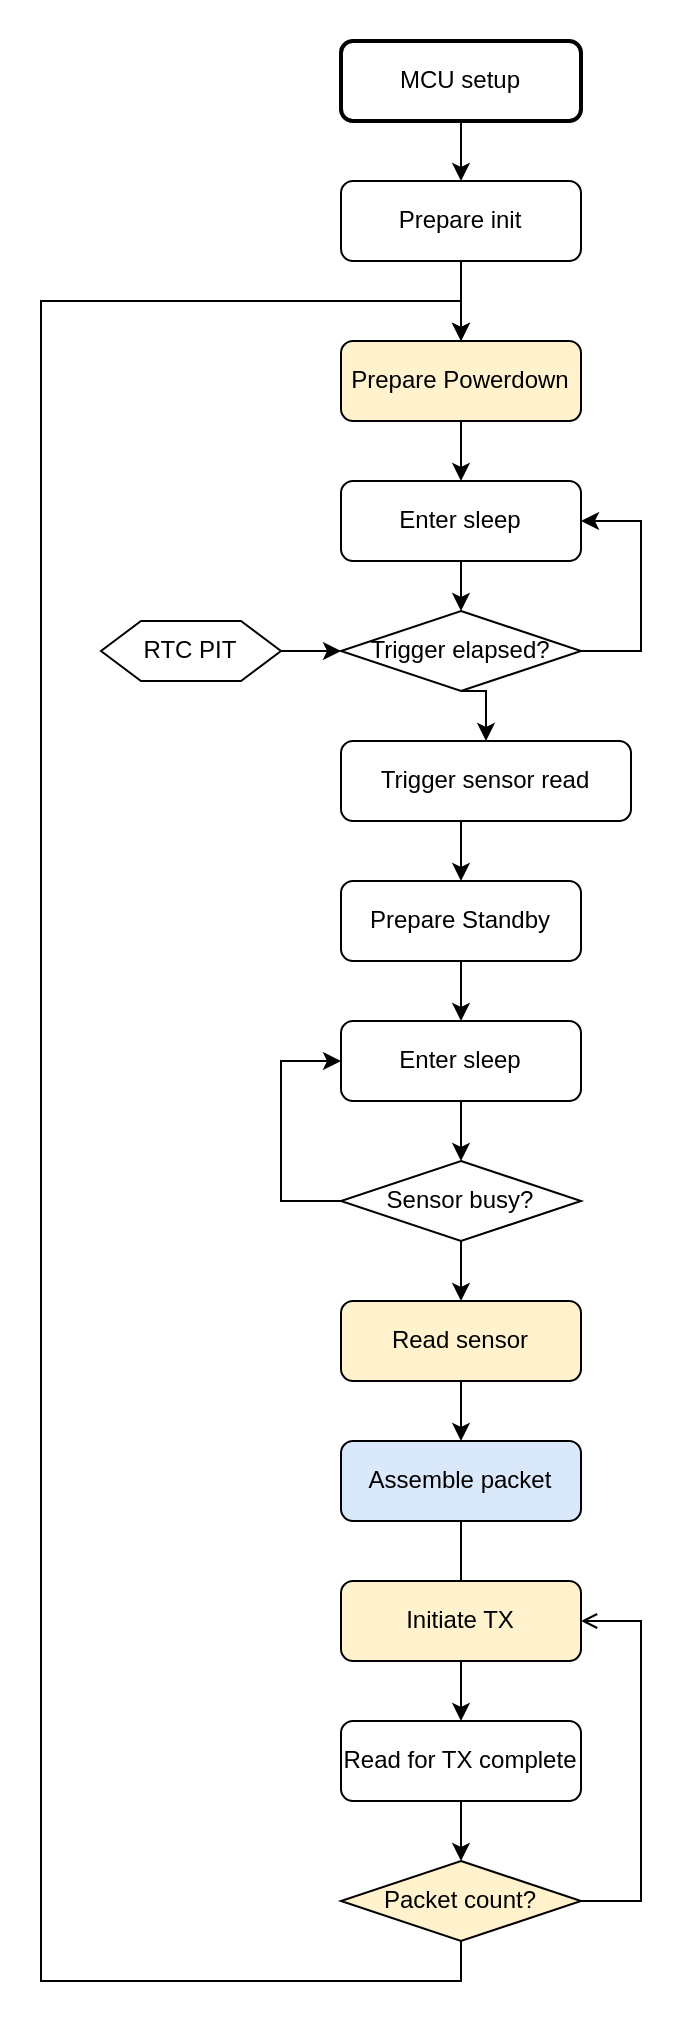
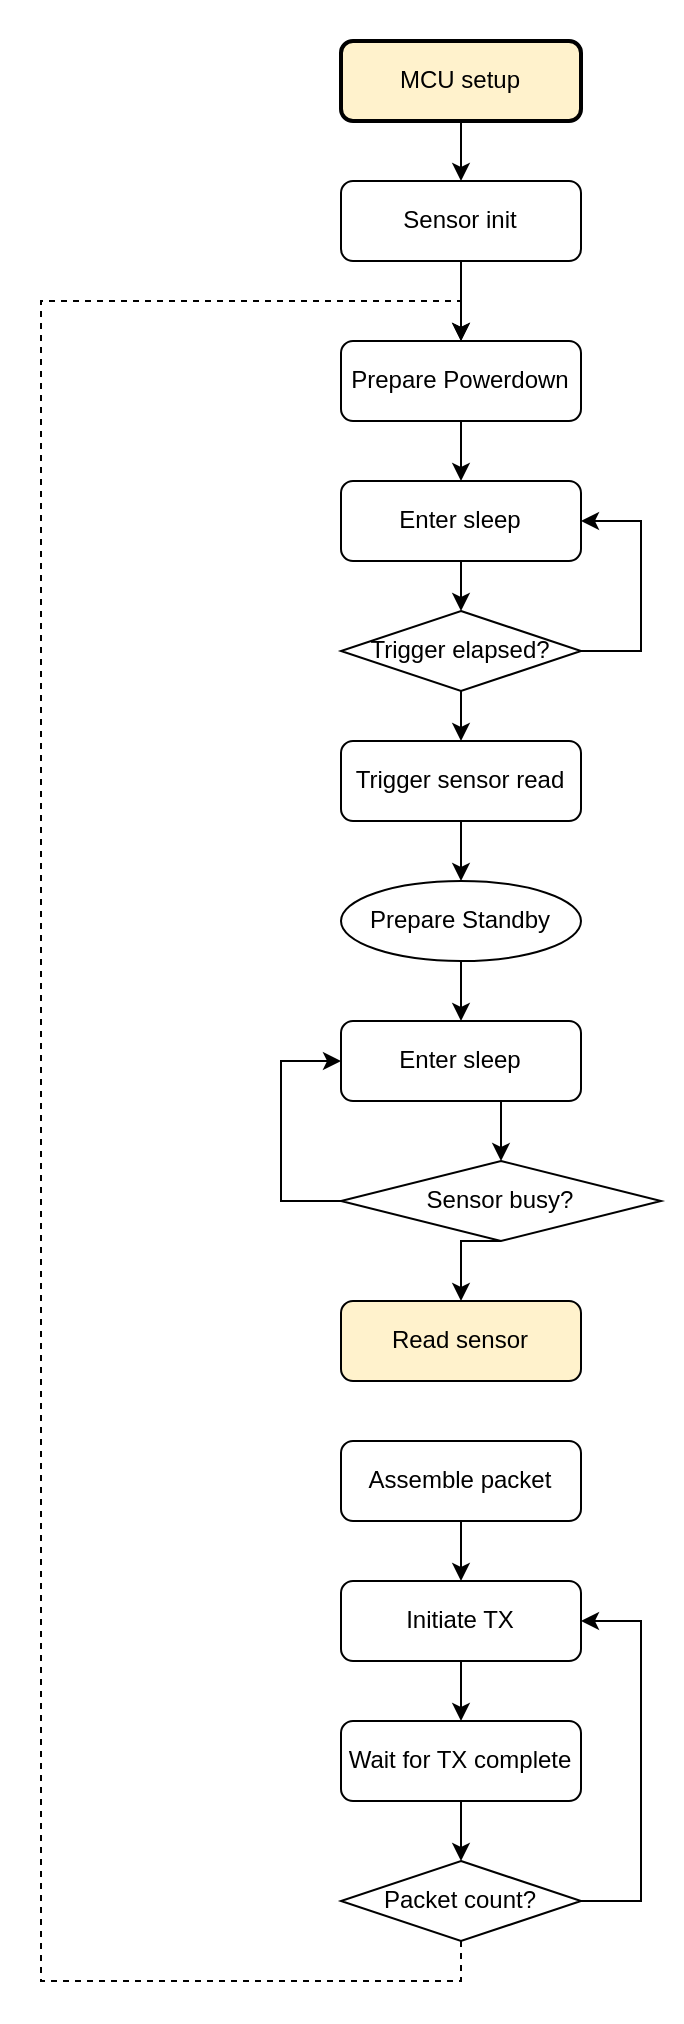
node "MCU setup": fillcolor #ffffff -> #fff2cc
node "Prepare init": label "Prepare init" -> "Sensor init"
node "Prepare Powerdown": fillcolor #fff2cc -> #ffffff
node "RTC PIT": removed
edge "RTC PIT" -> "Trigger elapsed?": removed
node "Trigger sensor read": size 290x80 -> 240x80
node "Prepare Standby": shape rounded rectangle -> ellipse
edge "Packet count?" -> "Prepare Powerdown": style solid -> dashed
node "Sensor busy?": size 240x80 -> 320x80
edge "Read sensor" -> "Assemble packet": removed
node "Assemble packet": fillcolor #dae8fc -> #ffffff
edge "Assemble packet" -- "Initiate TX": arrowhead none -> classic
node "Initiate TX": fillcolor #fff2cc -> #ffffff
edge "Packet count?" -> "Initiate TX": arrowhead open -> classic
node "Read for TX complete": label "Read for TX complete" -> "Wait for TX complete"
node "Packet count?": fillcolor #fff2cc -> #ffffff
